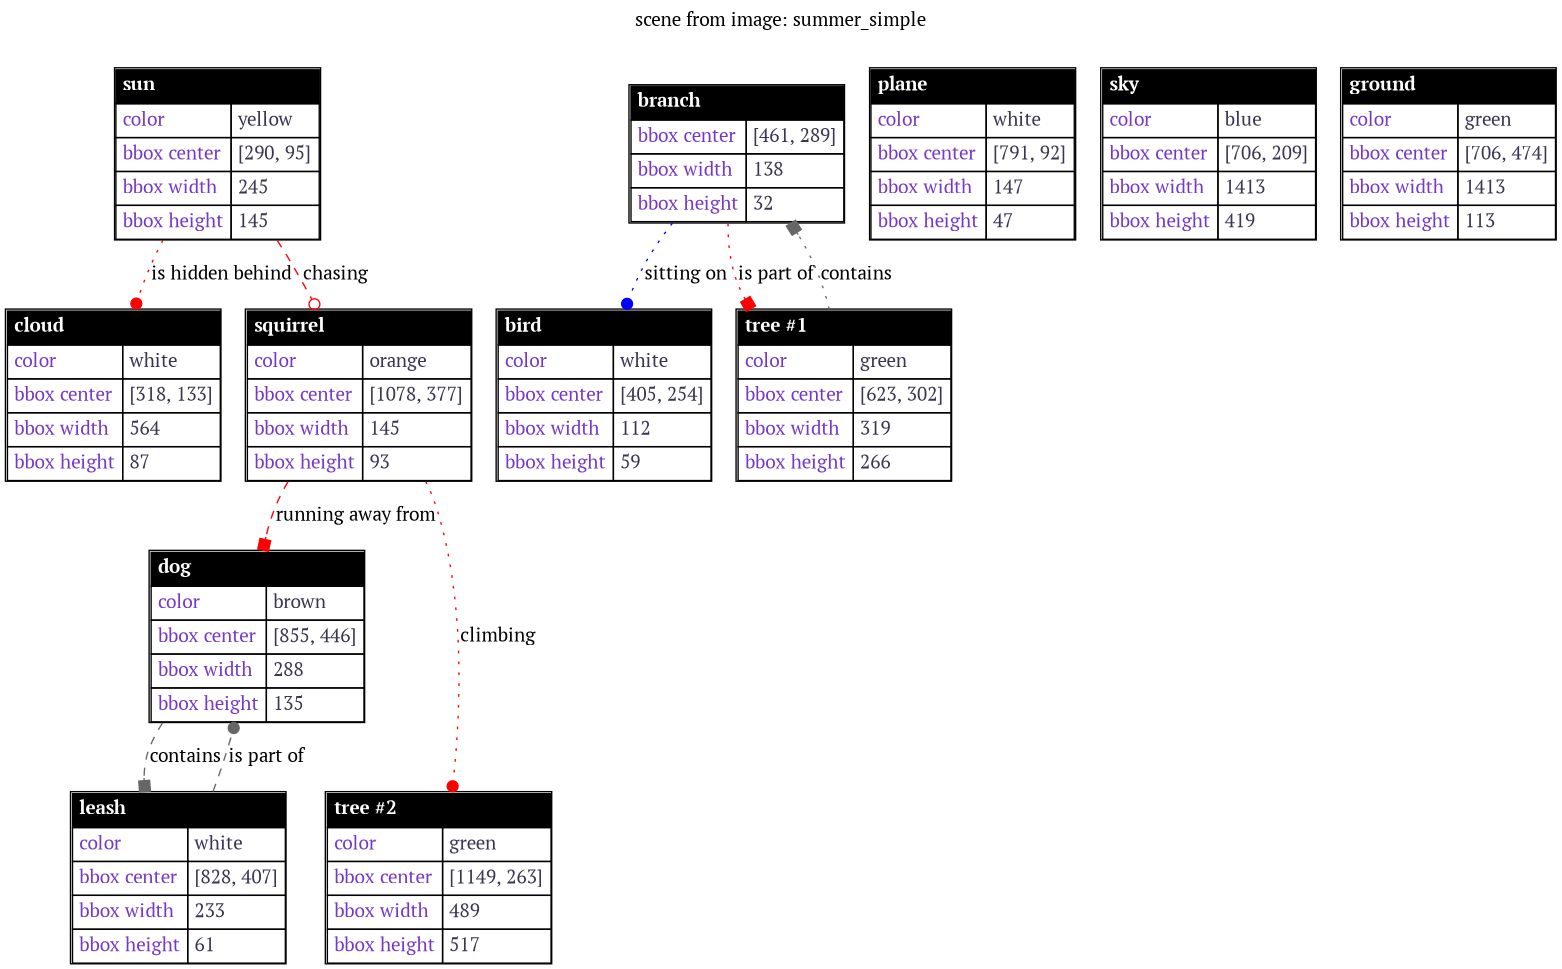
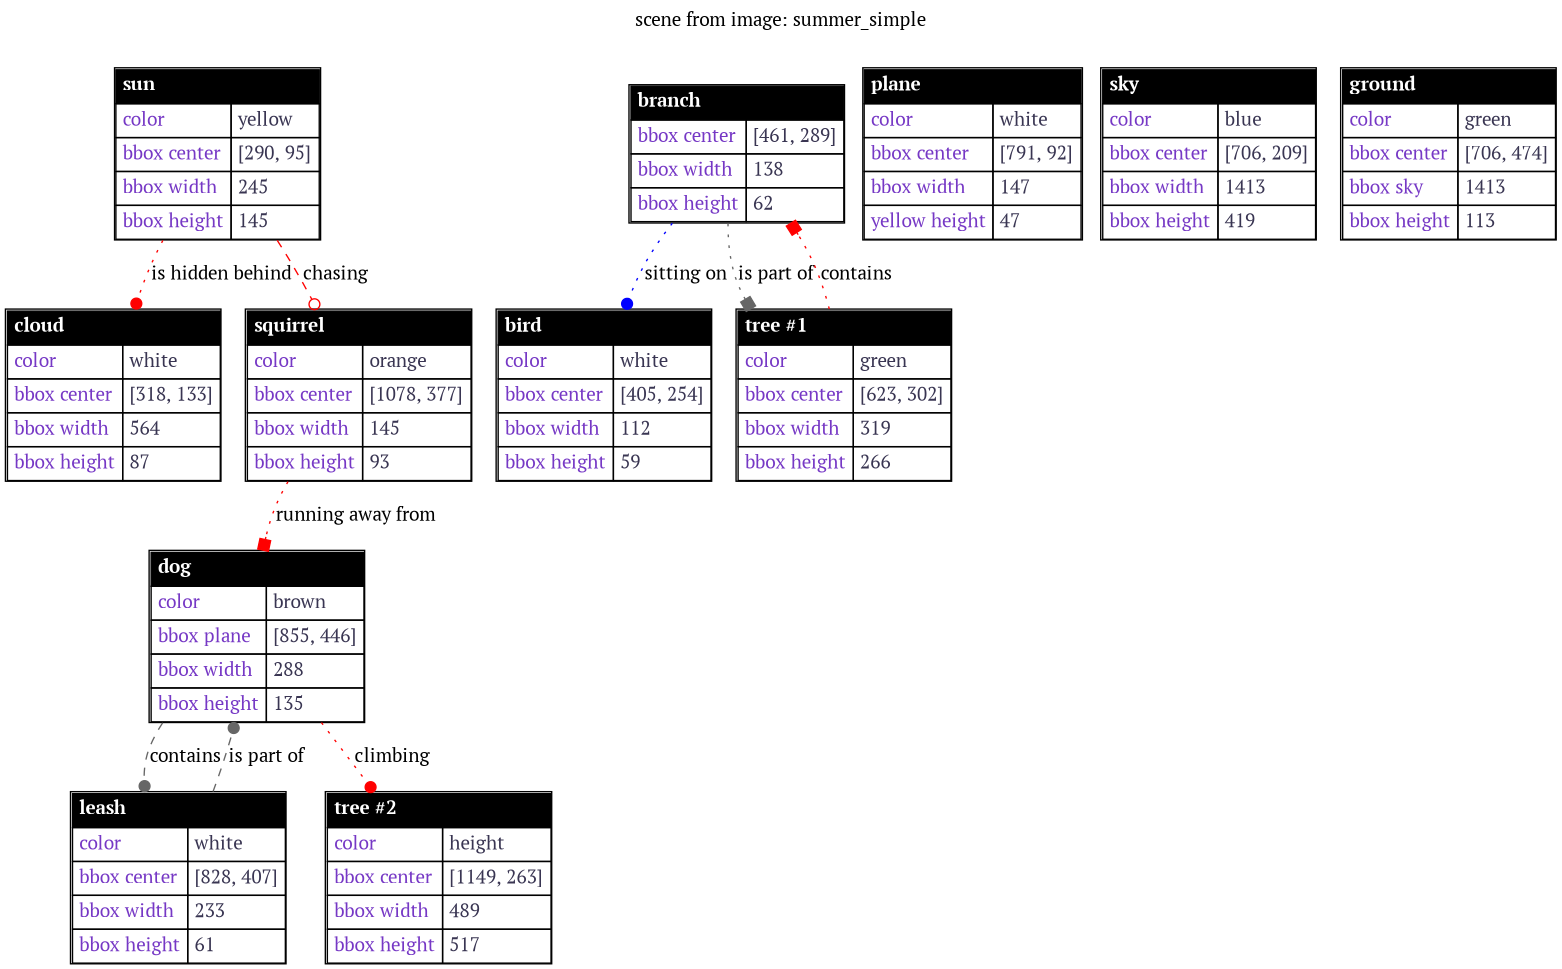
node "ground": text "bbox width" -> "bbox sky"
node "branch": text "32" -> "62"
node "plane": text "bbox height" -> "yellow height"
edge "branch" -> "tree #1": color red -> gray40
edge "tree #1" -> "branch": color gray40 -> red
edge "squirrel" -> "dog": style dashed -> dotted
edge "squirrel" -> "tree #2": now "dog" -> "tree #2"
node "dog": text "bbox center" -> "bbox plane"
edge "dog" -> "leash": arrowhead box -> dot
node "tree #2": text "green" -> "height"
